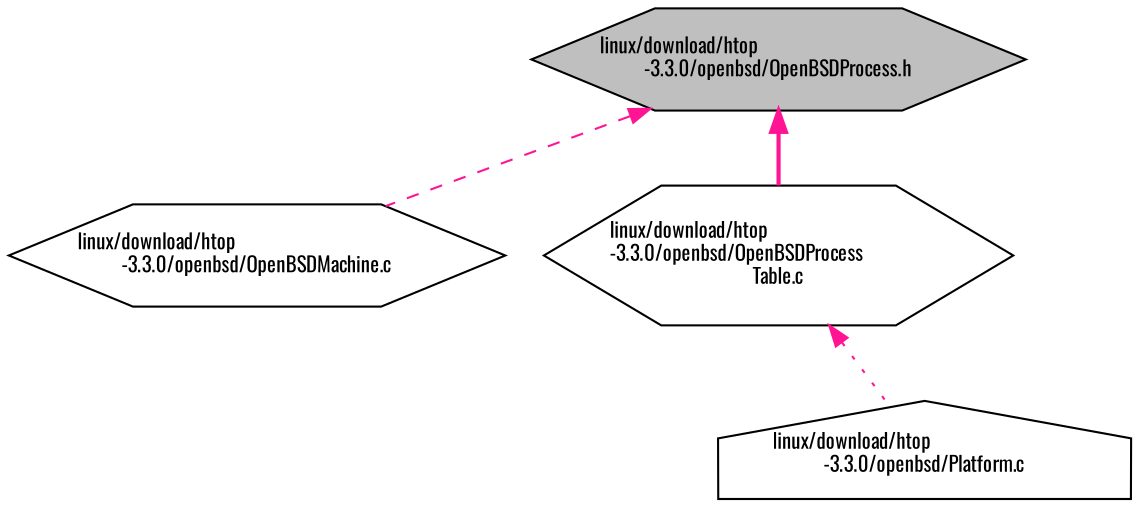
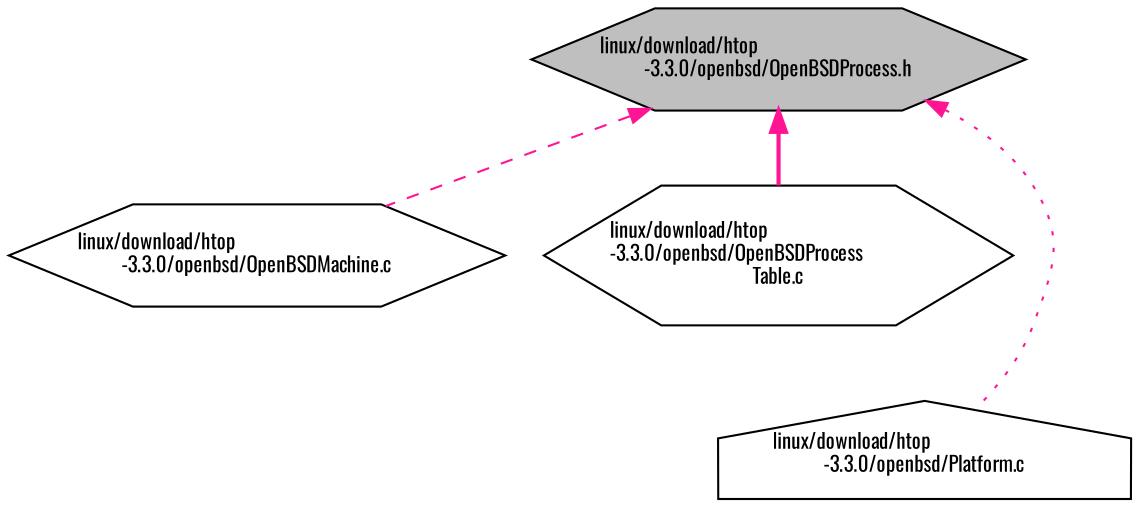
edge "linux/download/htop -3.3.0/openbsd/Platform.c" -> "linux/download/htop -3.3.0/openbsd/OpenBSDProcess Table.c": now "linux/download/htop -3.3.0/openbsd/Platform.c" -> "linux/download/htop -3.3.0/openbsd/OpenBSDProcess.h"
